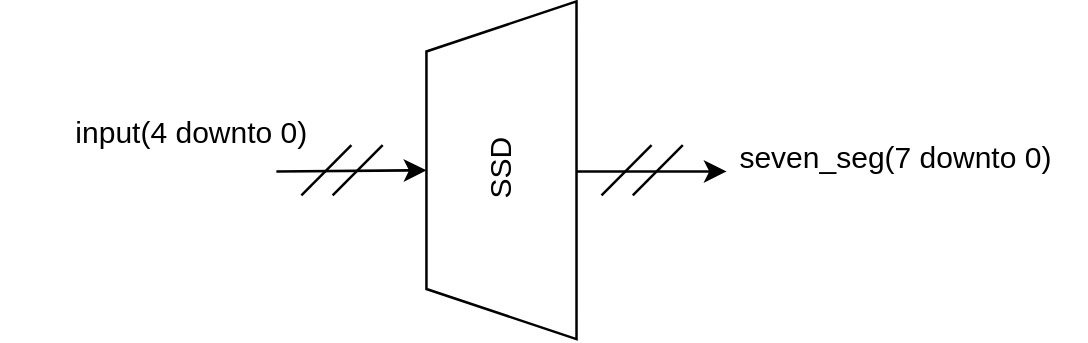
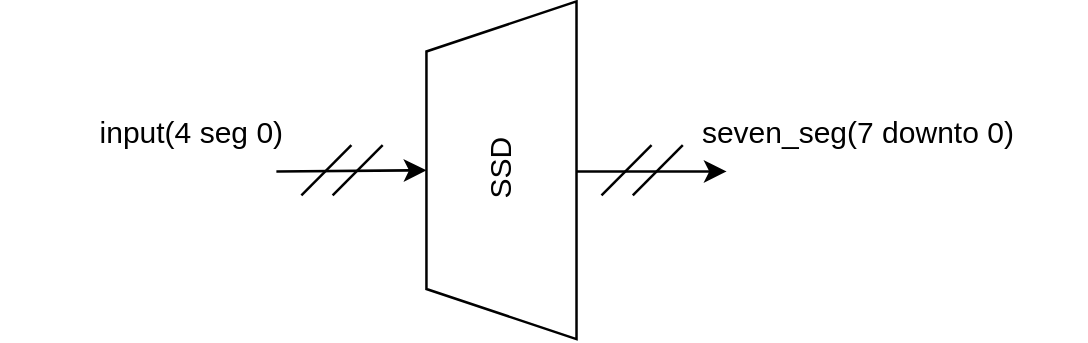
node "input(4 downto 0)": label "input(4 downto 0)" -> "input(4 seg 0)"
node "seven_seg(7 downto 0)": moved (895, 158) -> (858, 133)
